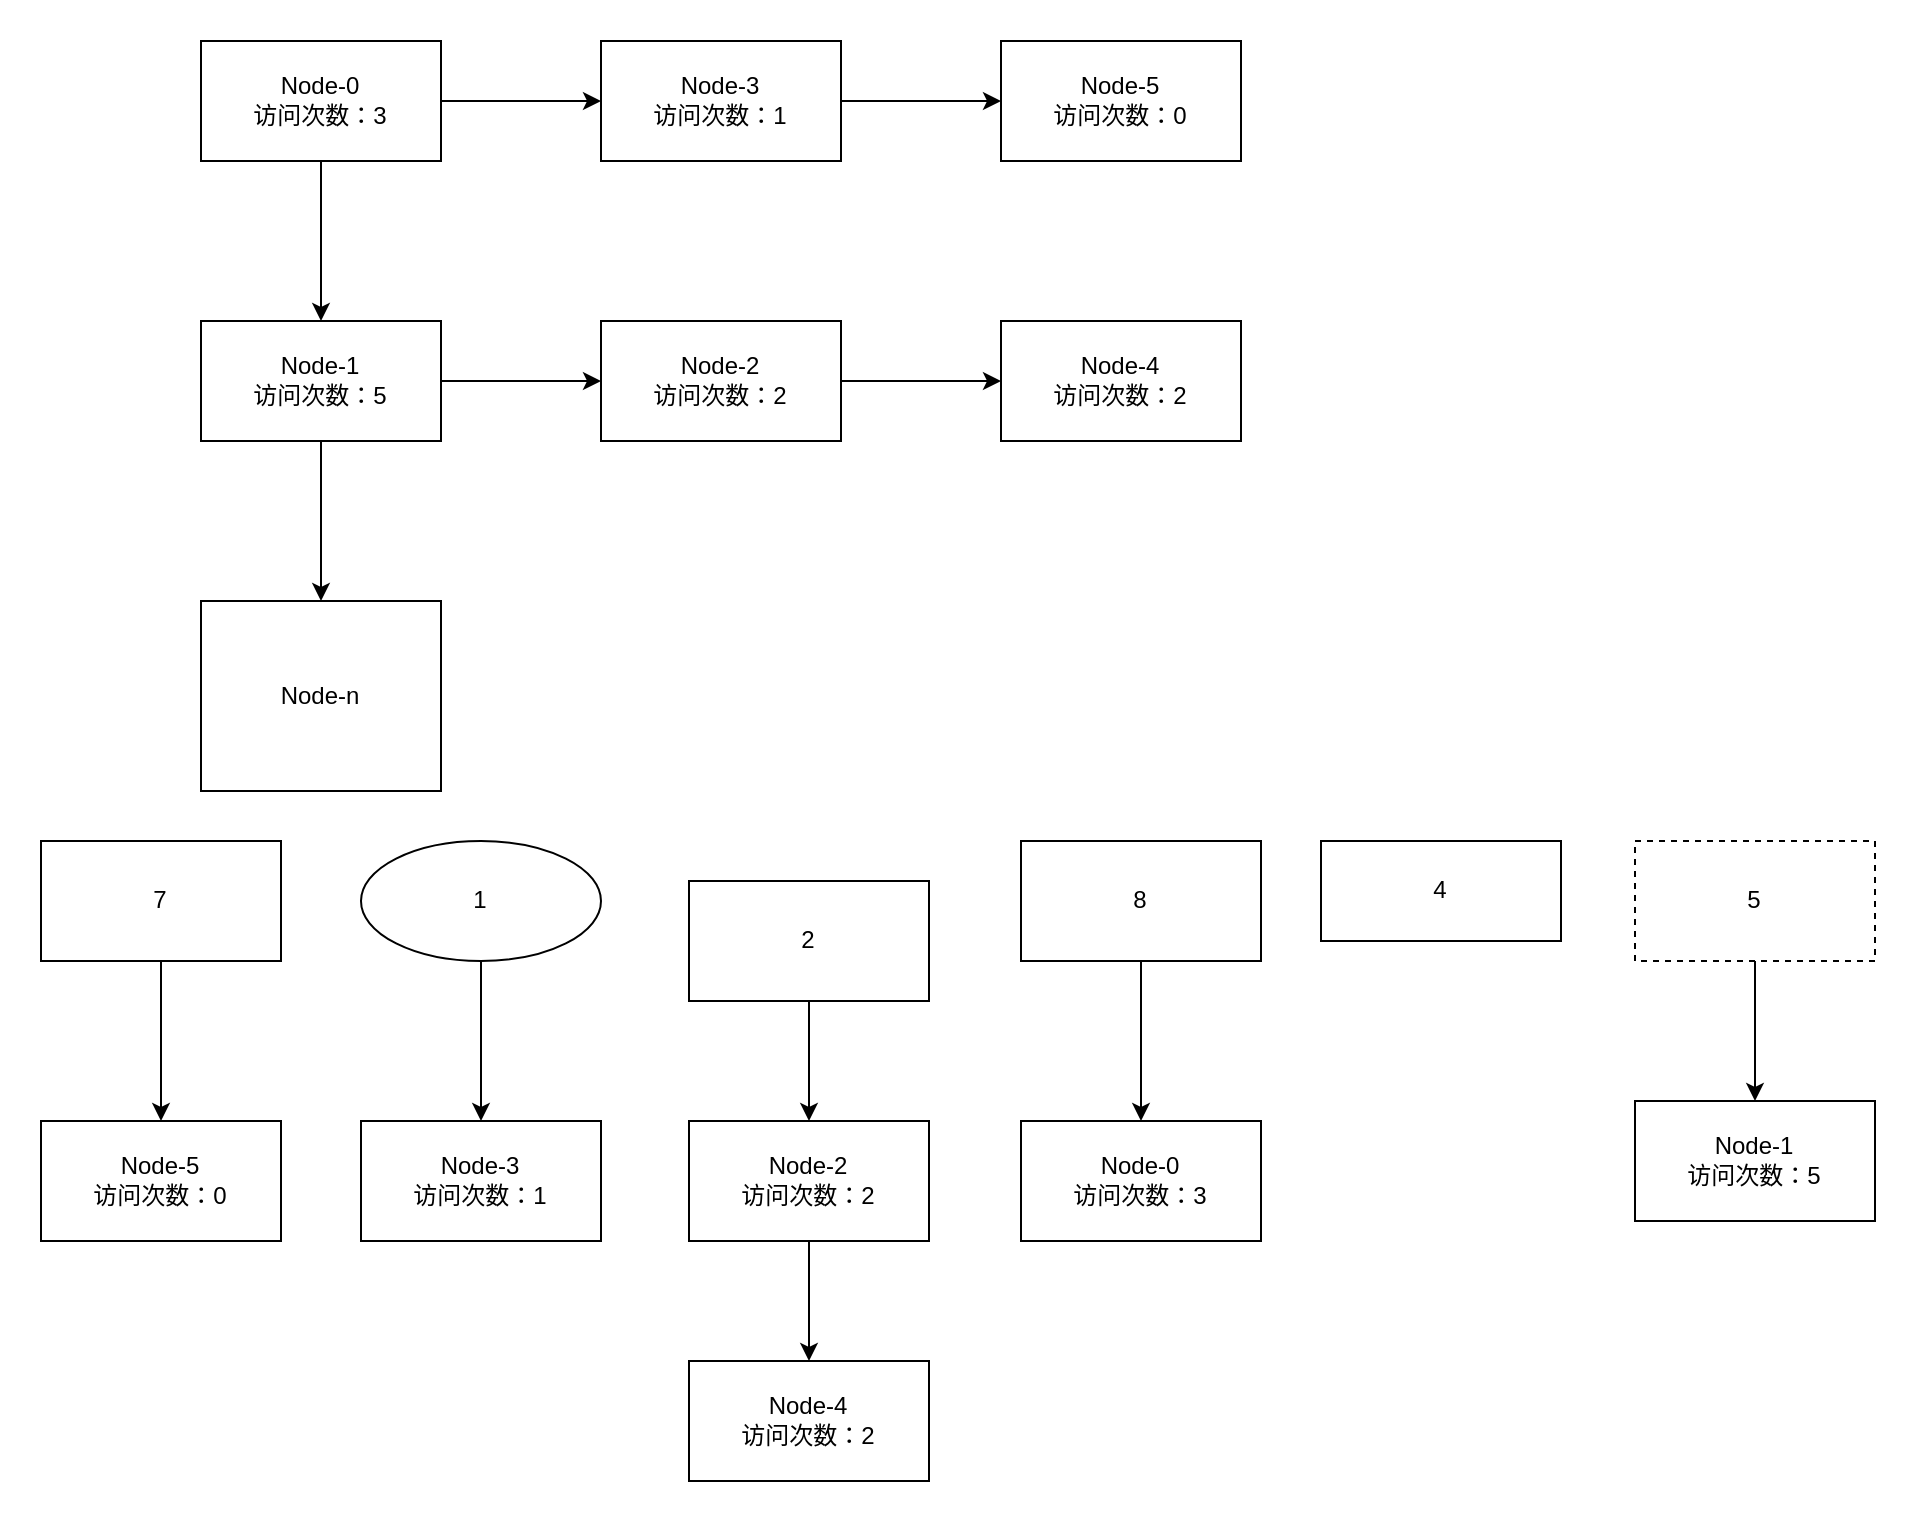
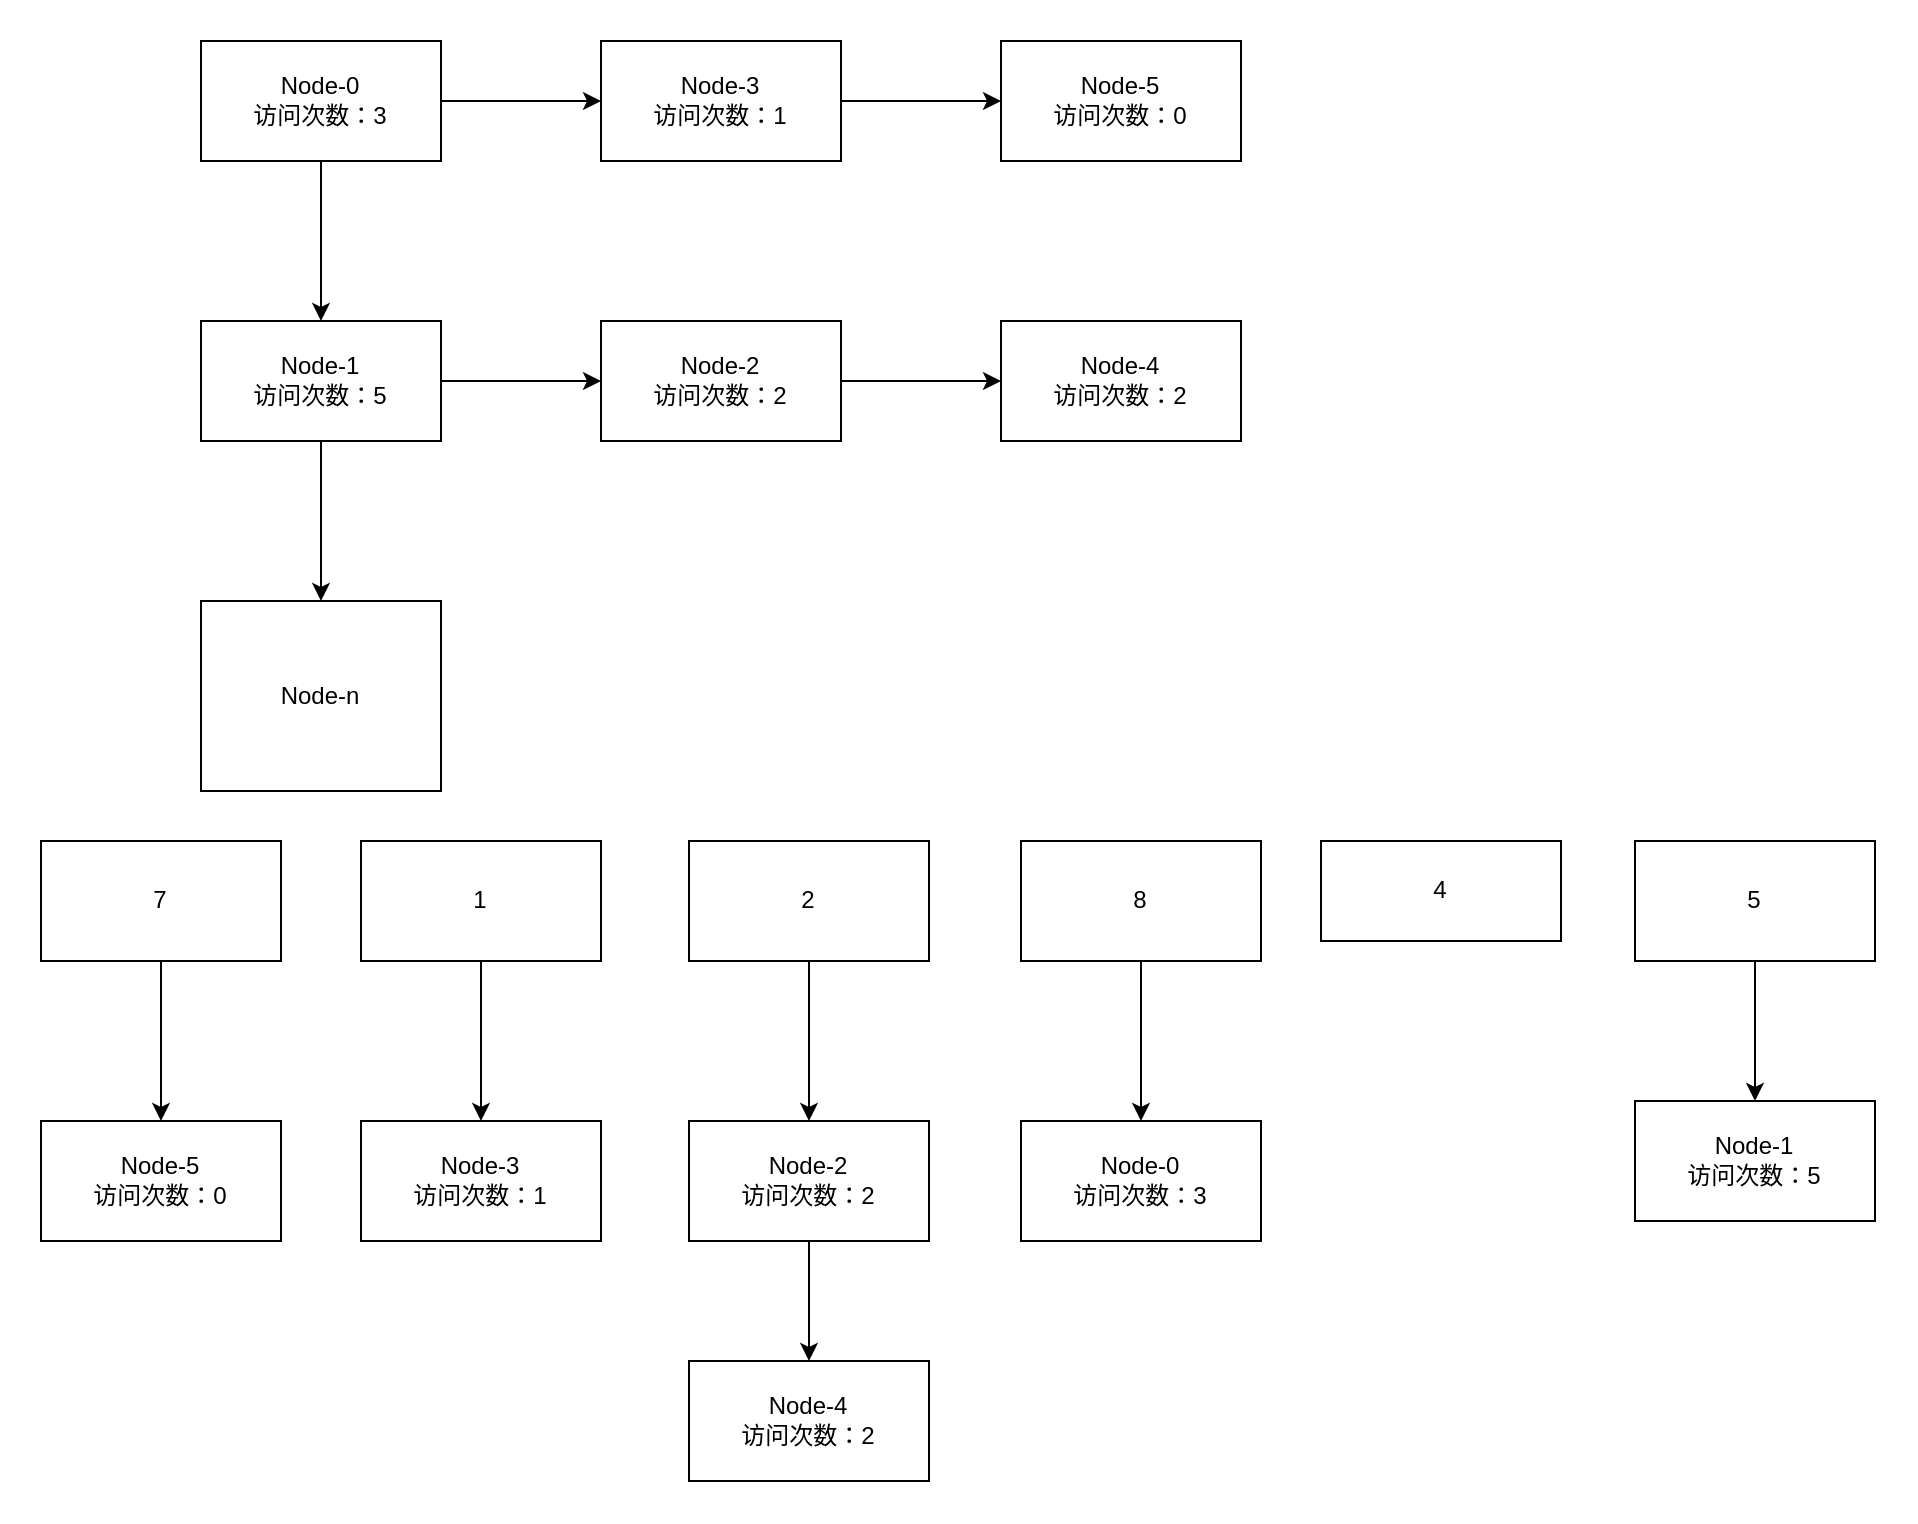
node "1": shape ellipse -> rectangle
node "5": style dashed -> solid
node "2": moved (809, 941) -> (809, 901)
